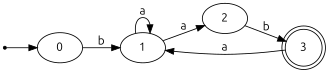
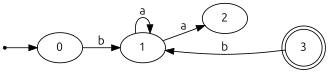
edge "2" -> "3": removed, label "b"
edge "3" -> "1": label "a" -> "b"
